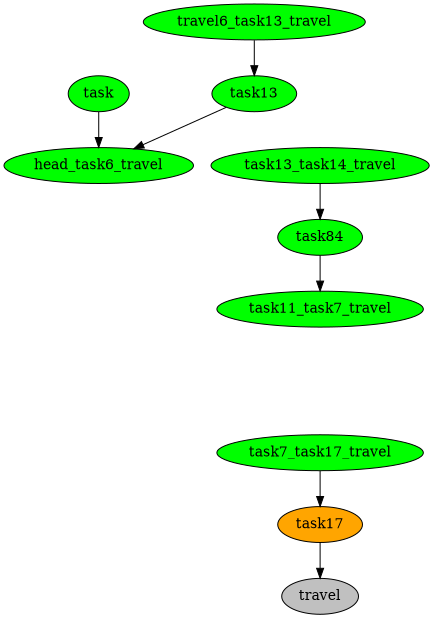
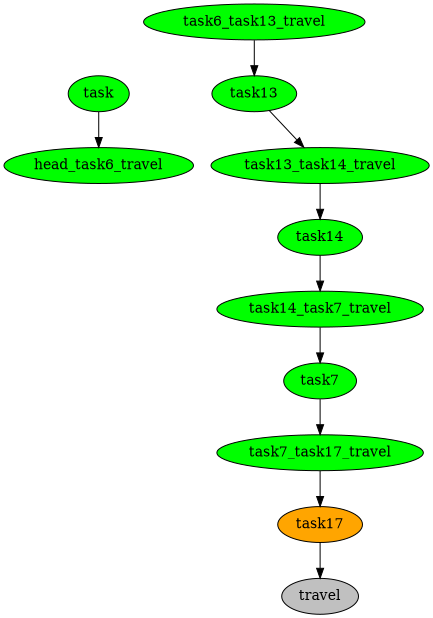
node "travel6_task13_travel": label "travel6_task13_travel" -> "task6_task13_travel"
edge "task13" -> "head_task6_travel": now "task13" -> "task13_task14_travel"
node "task84": label "task84" -> "task14"
node "task11_task7_travel": label "task11_task7_travel" -> "task14_task7_travel"
node "task7": added
